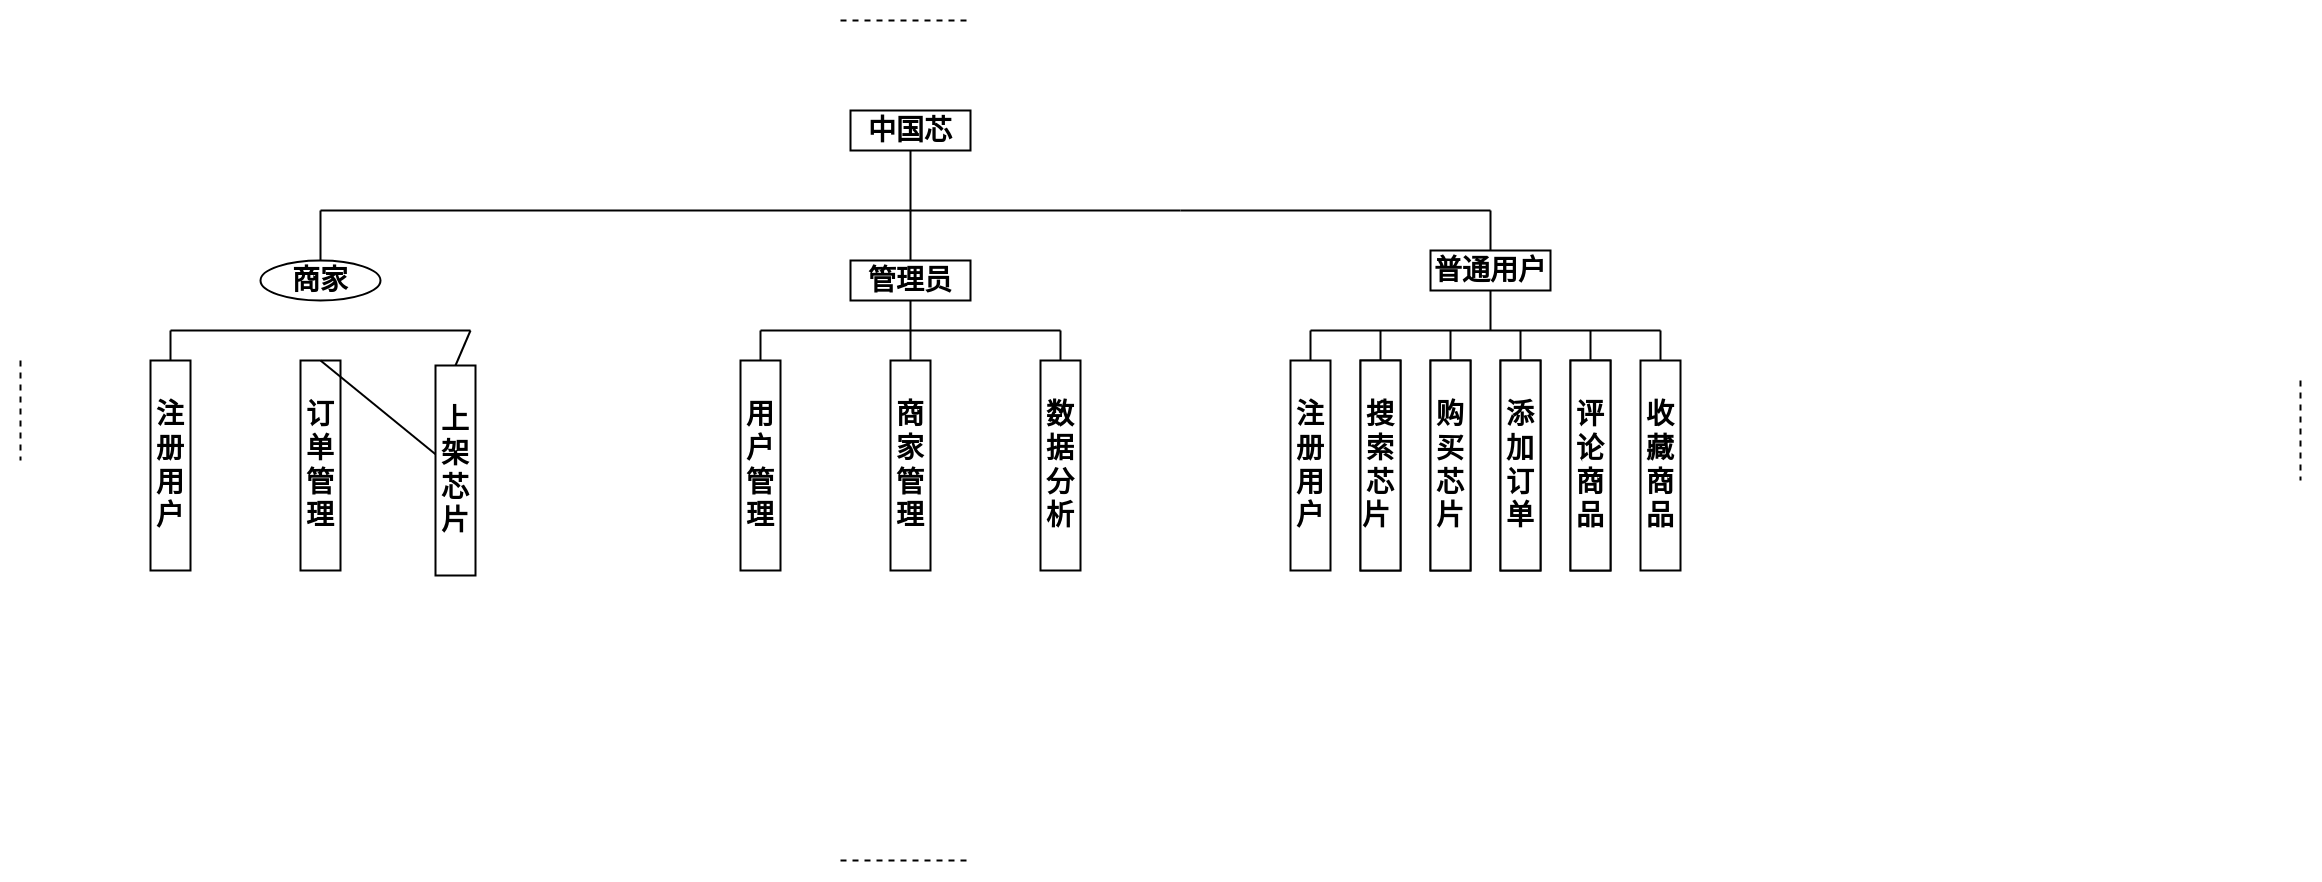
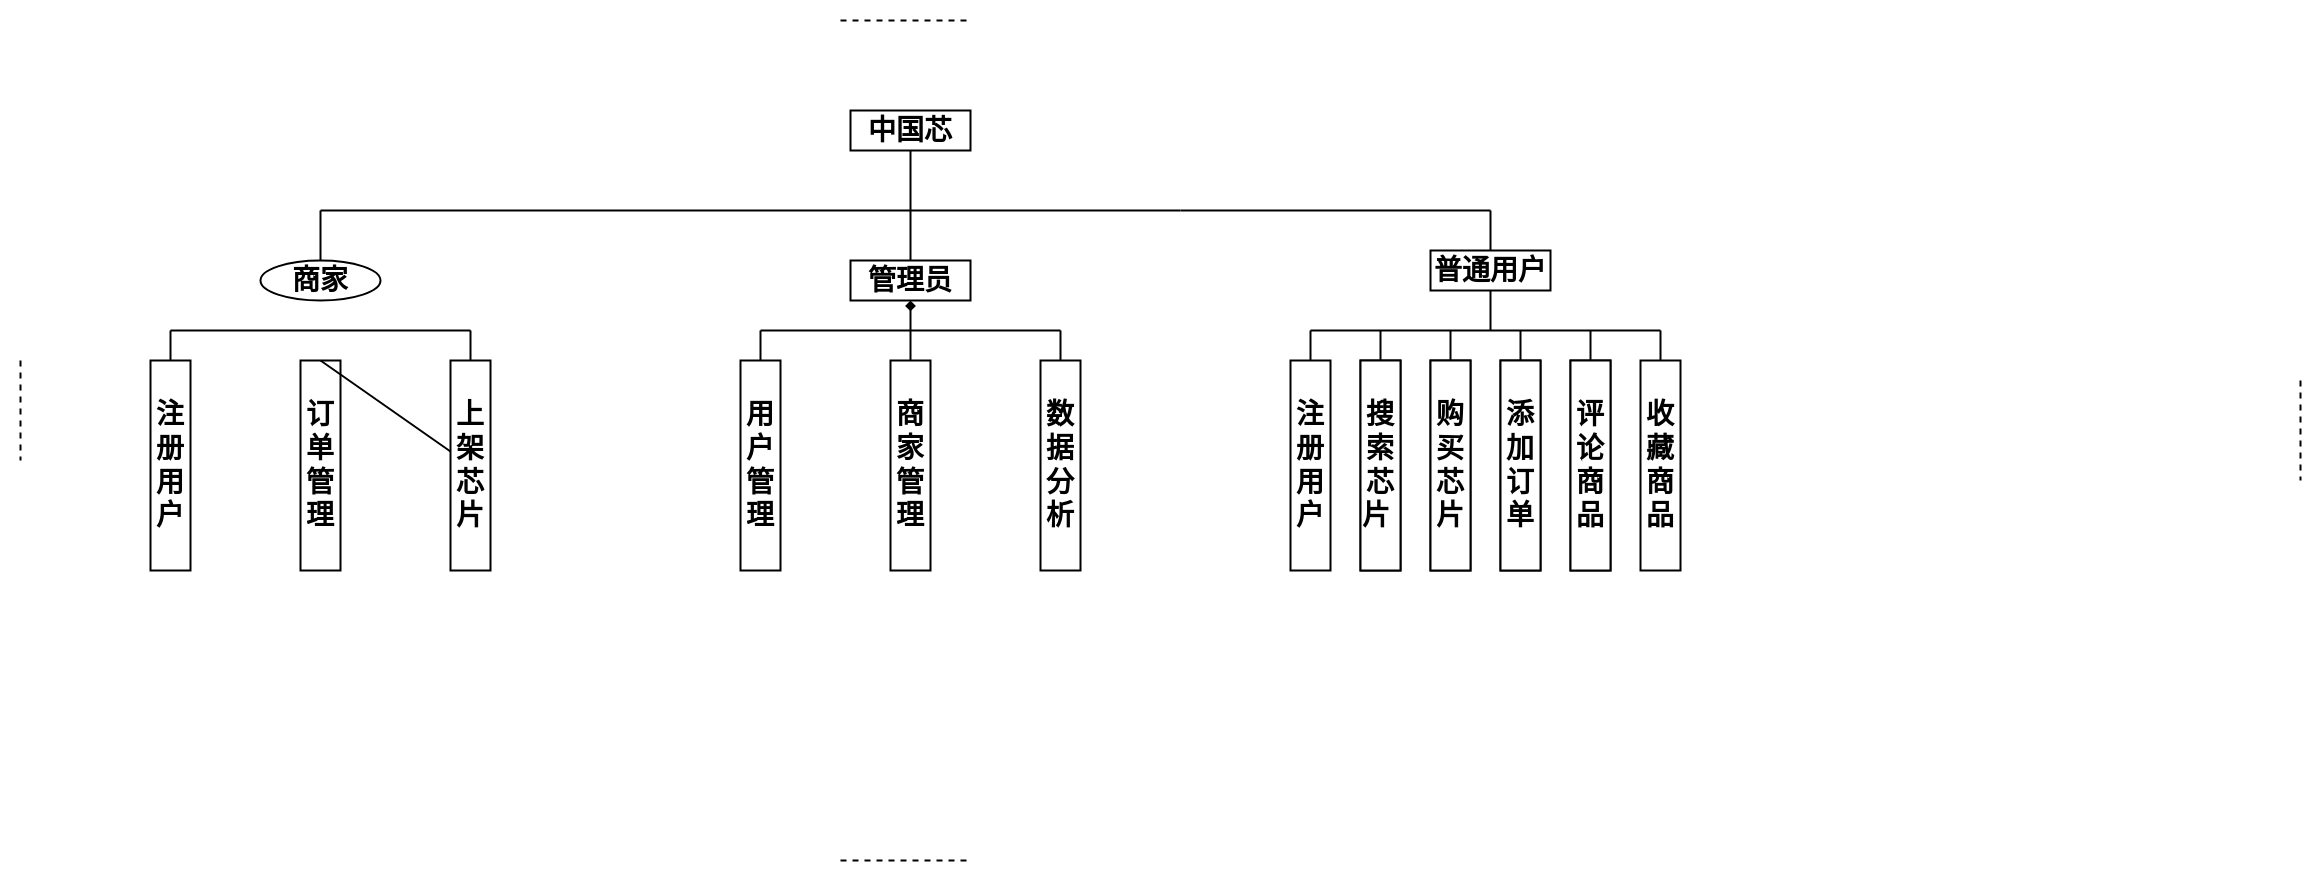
edge "管理员" -- "商家管理": arrowhead none -> diamond
node "上架芯片": moved (456, 471) -> (471, 466)
